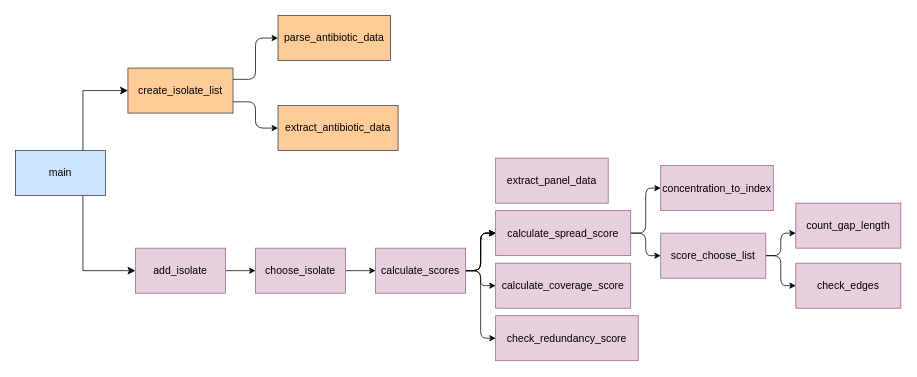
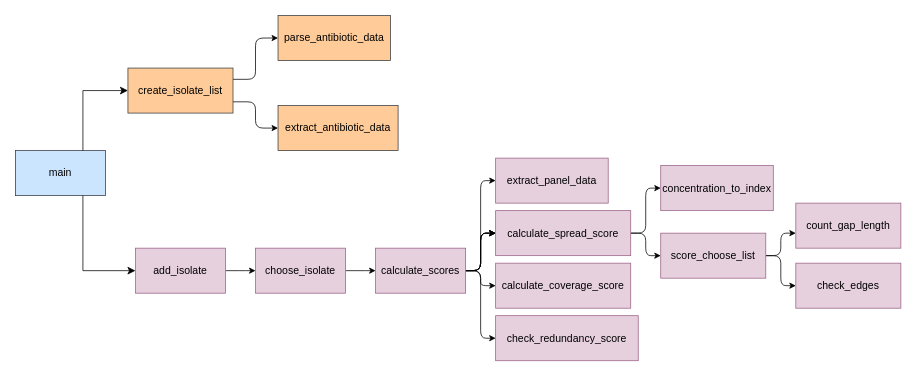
edge "calculate_scores" -> "extract_panel_data": added
